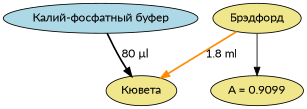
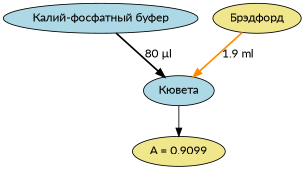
edge "Брэдфорд" -> "A = 0.9099": now "Кювета" -> "A = 0.9099"
edge "Брэдфорд" -> "Кювета": label "1.8 ml" -> "1.9 ml"
node "Кювета": fillcolor khaki -> lightblue
